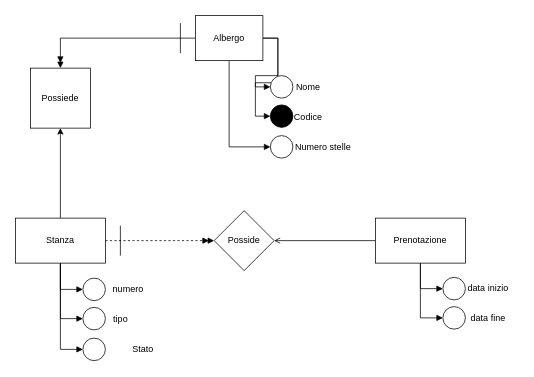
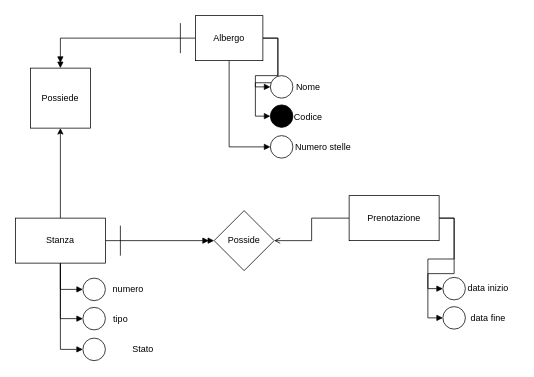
edge "Stanza" -> "Posside": style dashed -> solid
node "Prenotazione": moved (420, 240) -> (394, 218)
